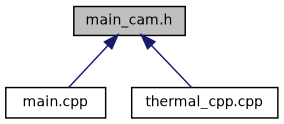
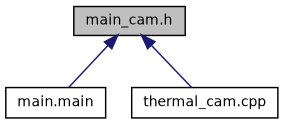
node "main.cpp": label "main.cpp" -> "main.main"
node "thermal_cpp.cpp": label "thermal_cpp.cpp" -> "thermal_cam.cpp"
